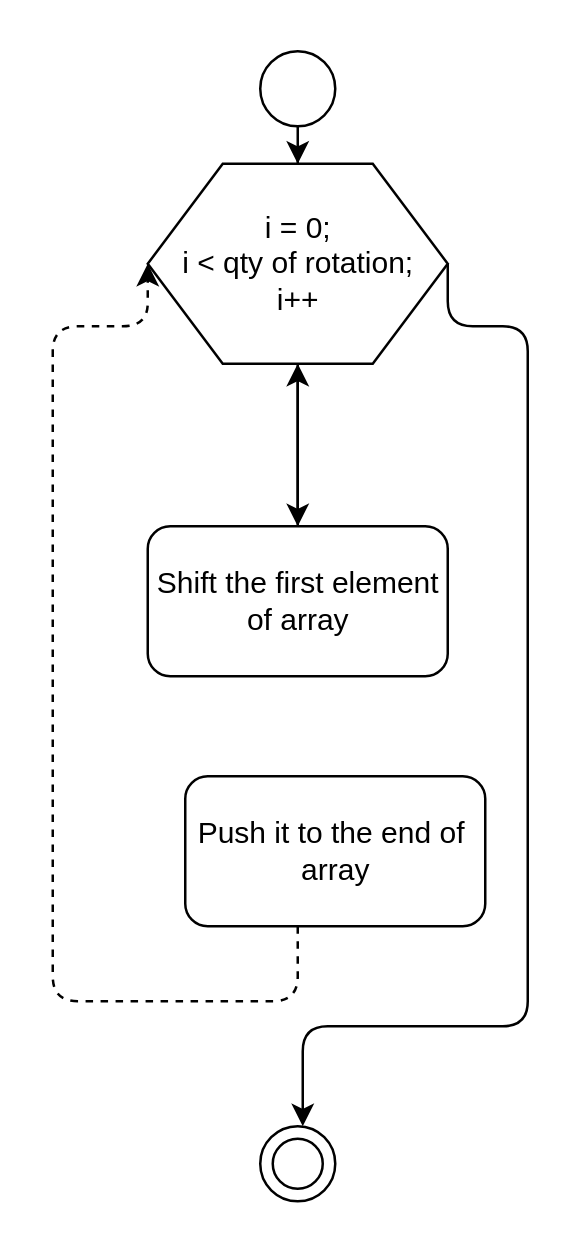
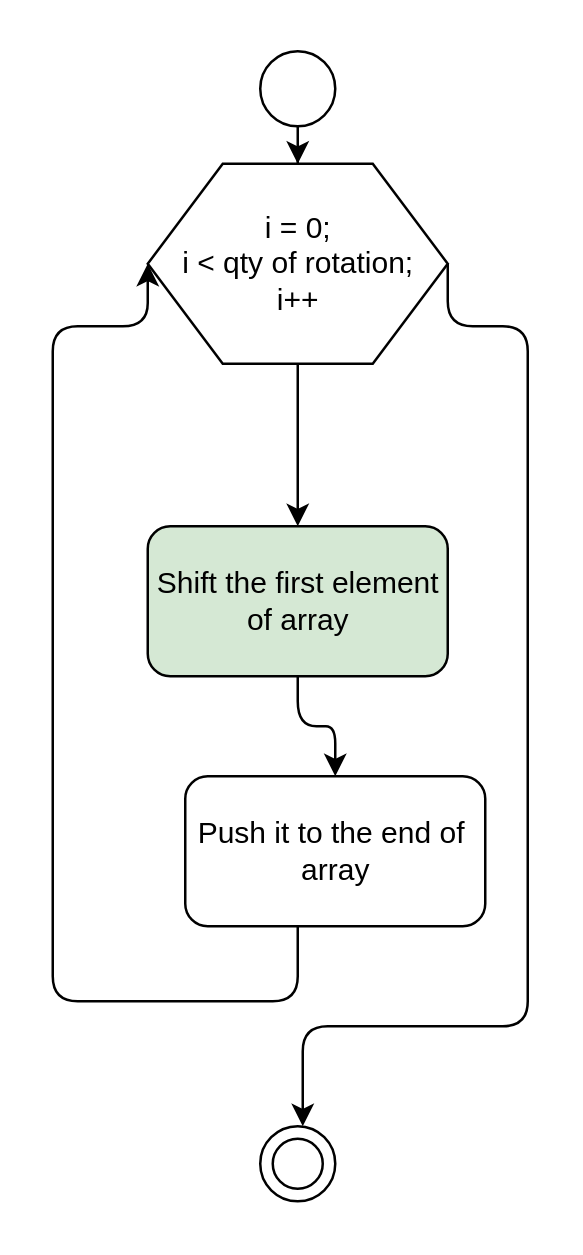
edge "Shift the first element of array" -> "i = 0; i < qty of rotation; i++": now "Shift the first element of array" -> "Push it to the end of array"
node "Shift the first element of array": fillcolor #ffffff -> #d5e8d4
edge "Push it to the end of array" -> "i = 0; i < qty of rotation; i++": style dashed -> solid
